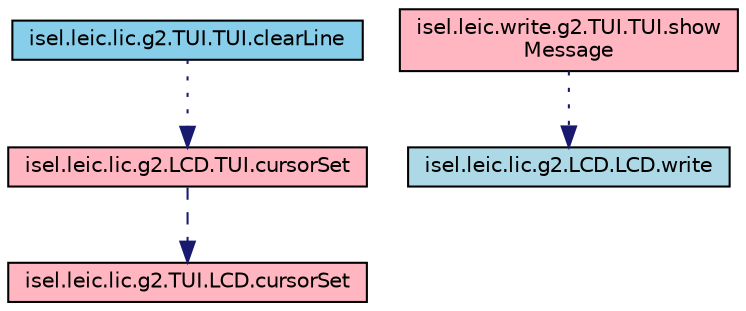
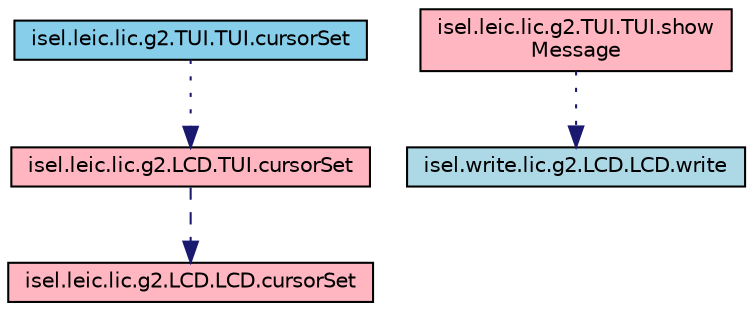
node "isel.leic.lic.g2.TUI.TUI.clearLine": label "isel.leic.lic.g2.TUI.TUI.clearLine" -> "isel.leic.lic.g2.TUI.TUI.cursorSet"
node "isel.leic.write.g2.TUI.TUI.show Message": label "isel.leic.write.g2.TUI.TUI.show Message" -> "isel.leic.lic.g2.TUI.TUI.show Message"
node "isel.leic.lic.g2.LCD.LCD.write": label "isel.leic.lic.g2.LCD.LCD.write" -> "isel.write.lic.g2.LCD.LCD.write"
node "isel.leic.lic.g2.TUI.LCD.cursorSet": label "isel.leic.lic.g2.TUI.LCD.cursorSet" -> "isel.leic.lic.g2.LCD.LCD.cursorSet"
